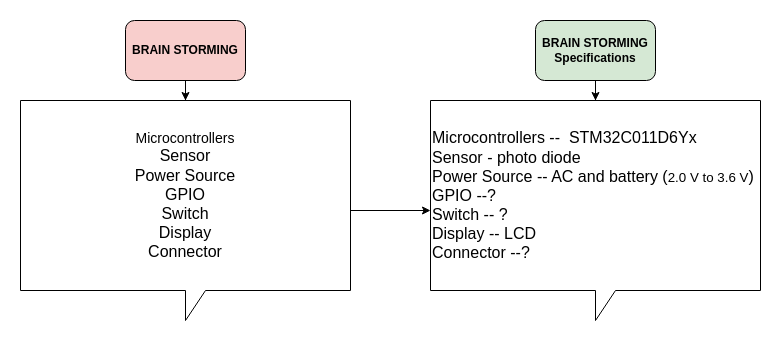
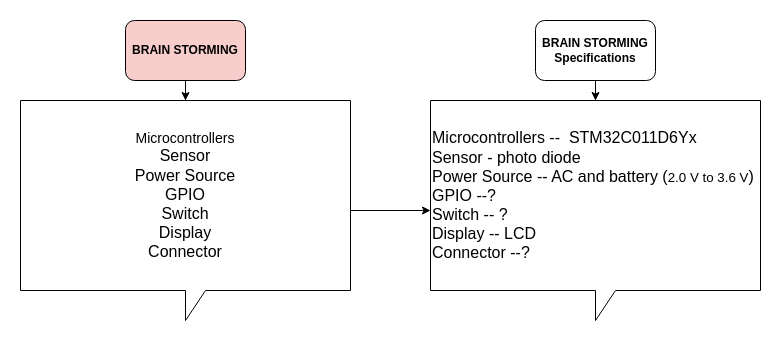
node "BRAIN STORMING Specifications": fillcolor #d5e8d4 -> #ffffff
